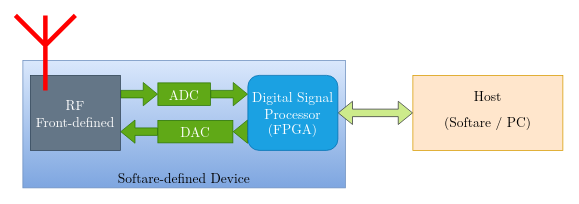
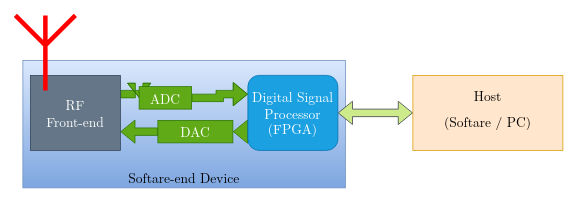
node "ADC": moved (184, 94) -> (165, 98)
node "RF Front-defined": label "RF Front-defined" -> "RF Front-end"
node "Softare-defined Device": label "Softare-defined Device" -> "Softare-end Device"
